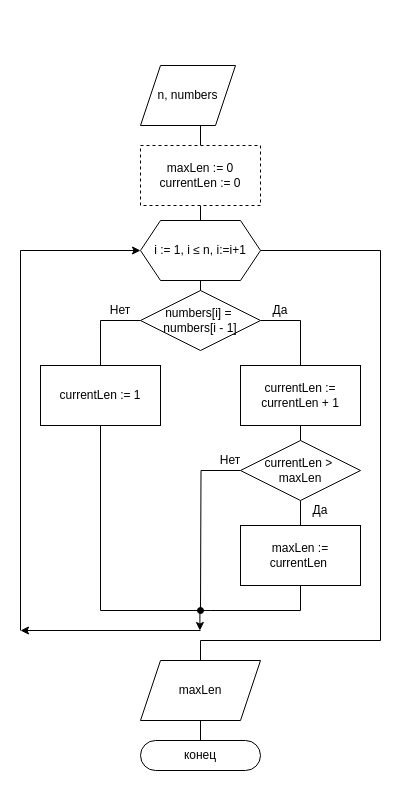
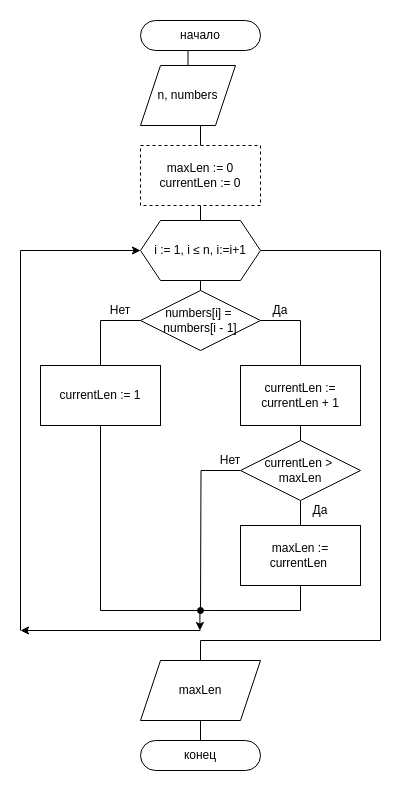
node "начало": added
edge "начало" -- "n, numbers": added
